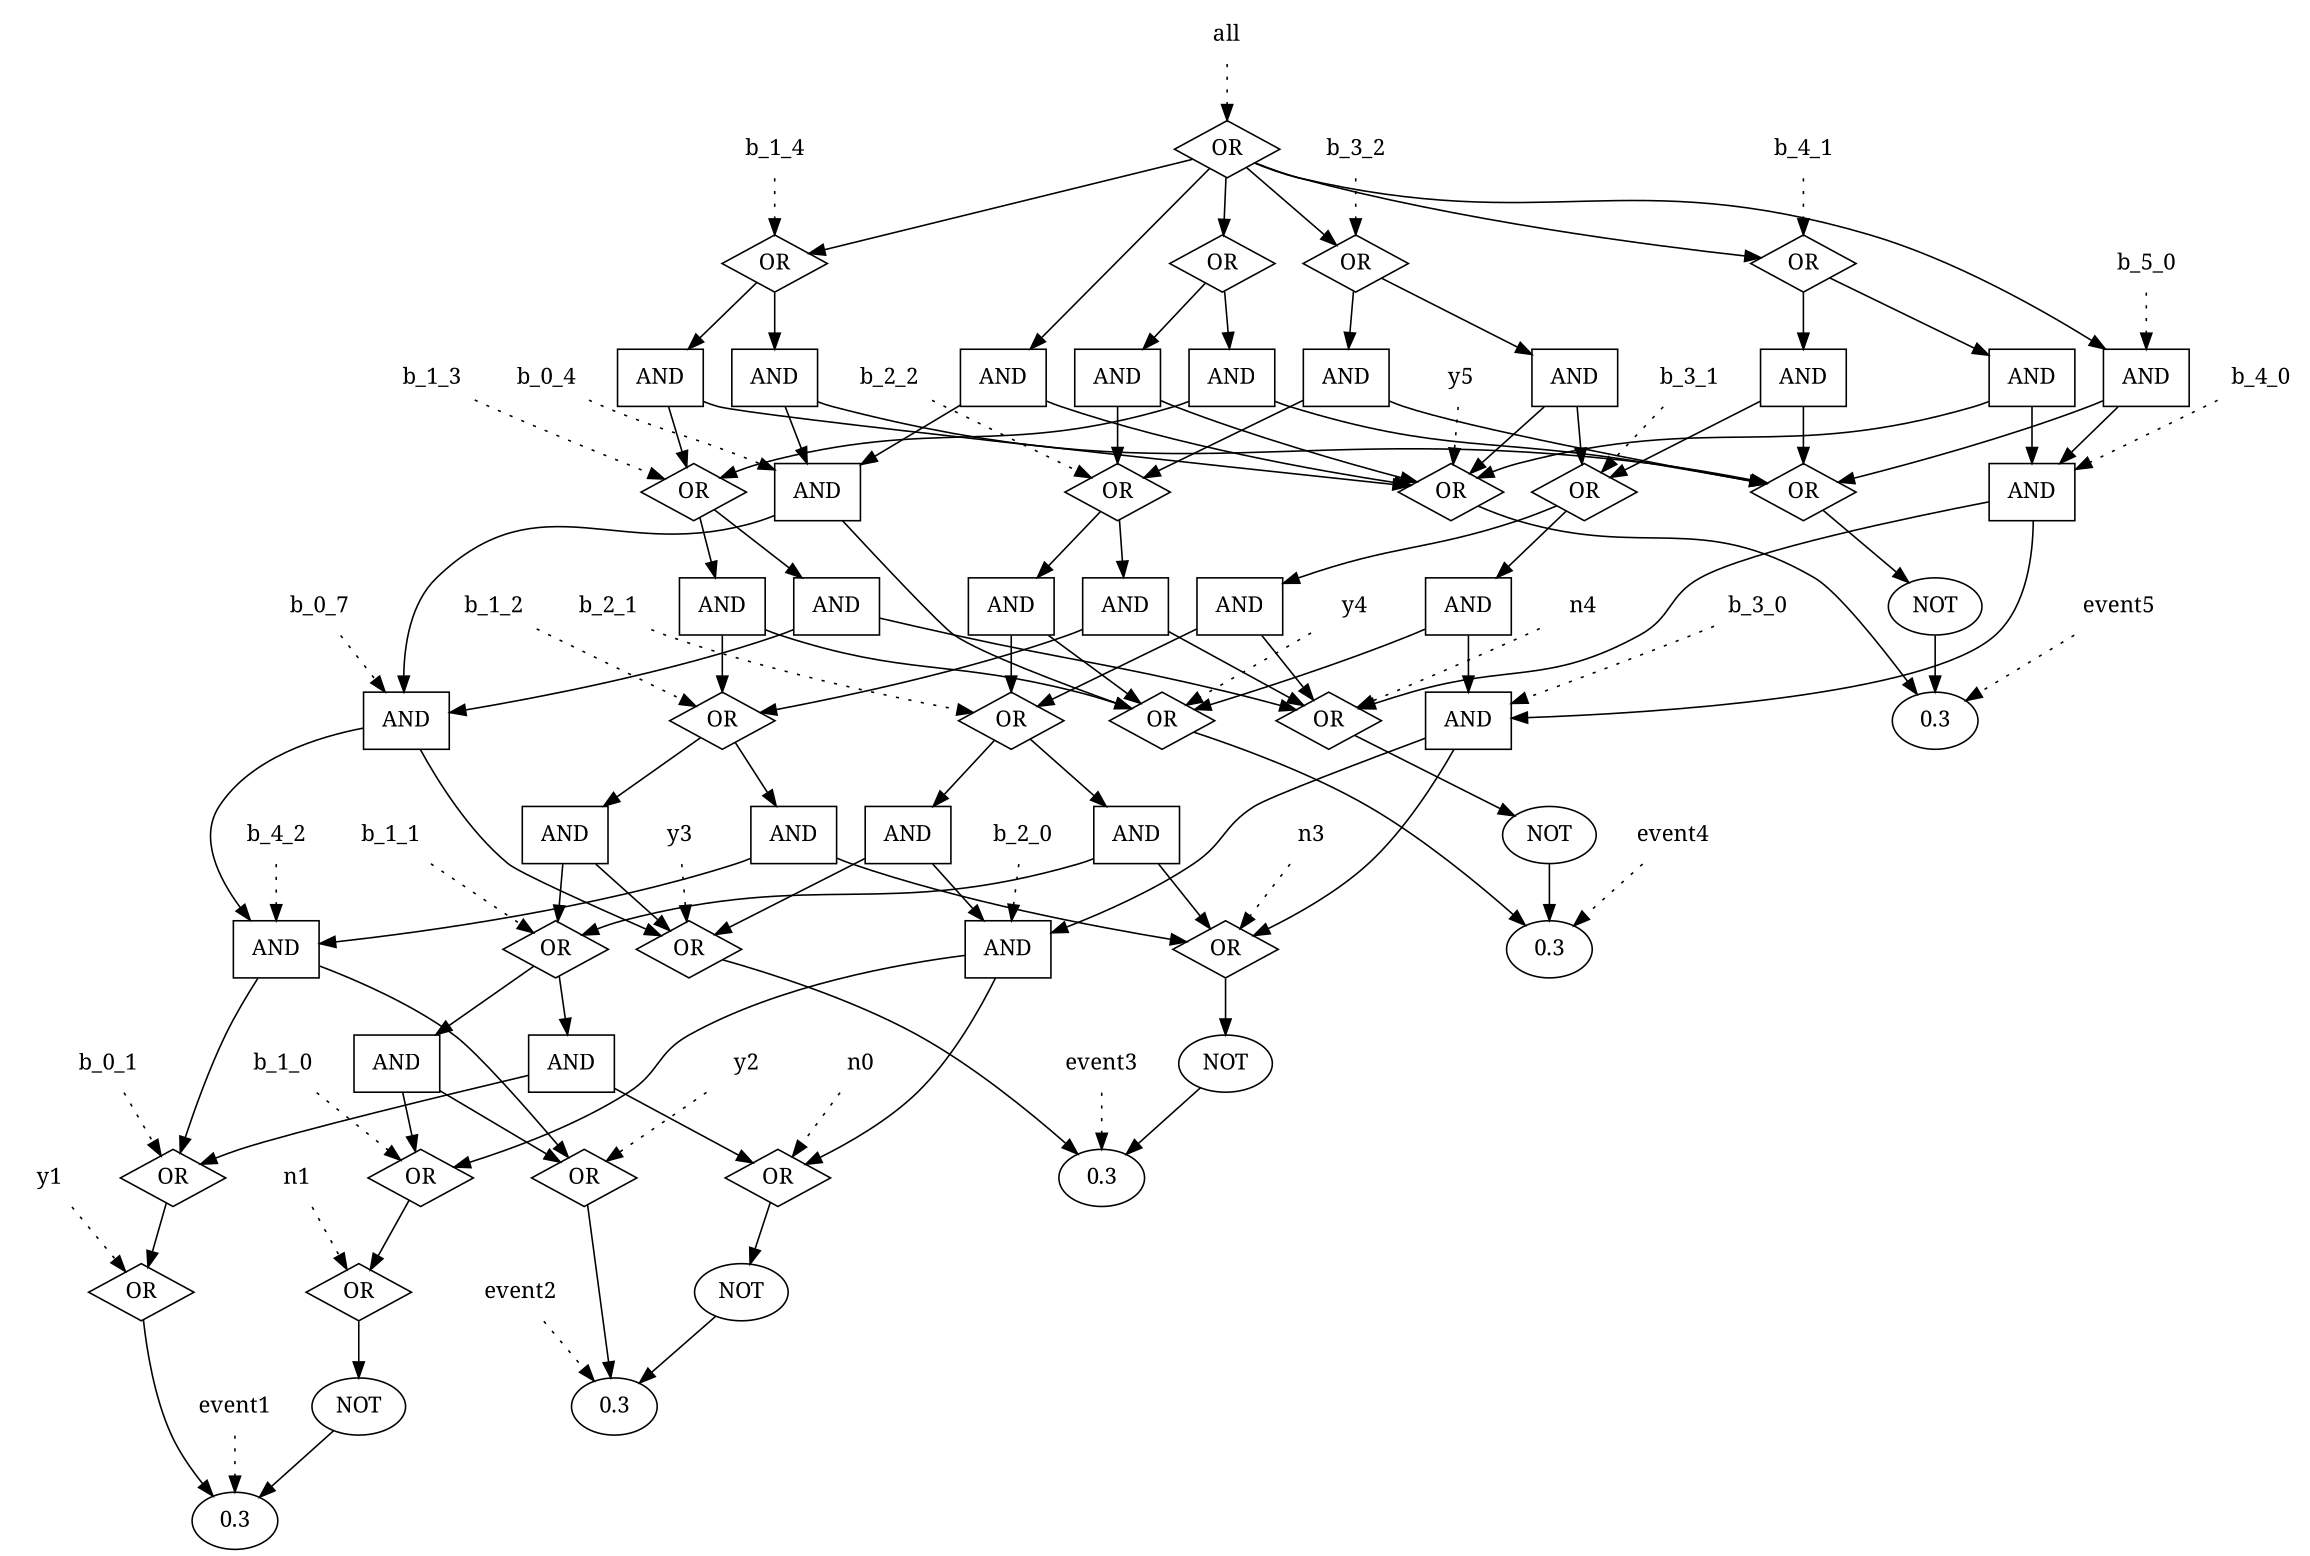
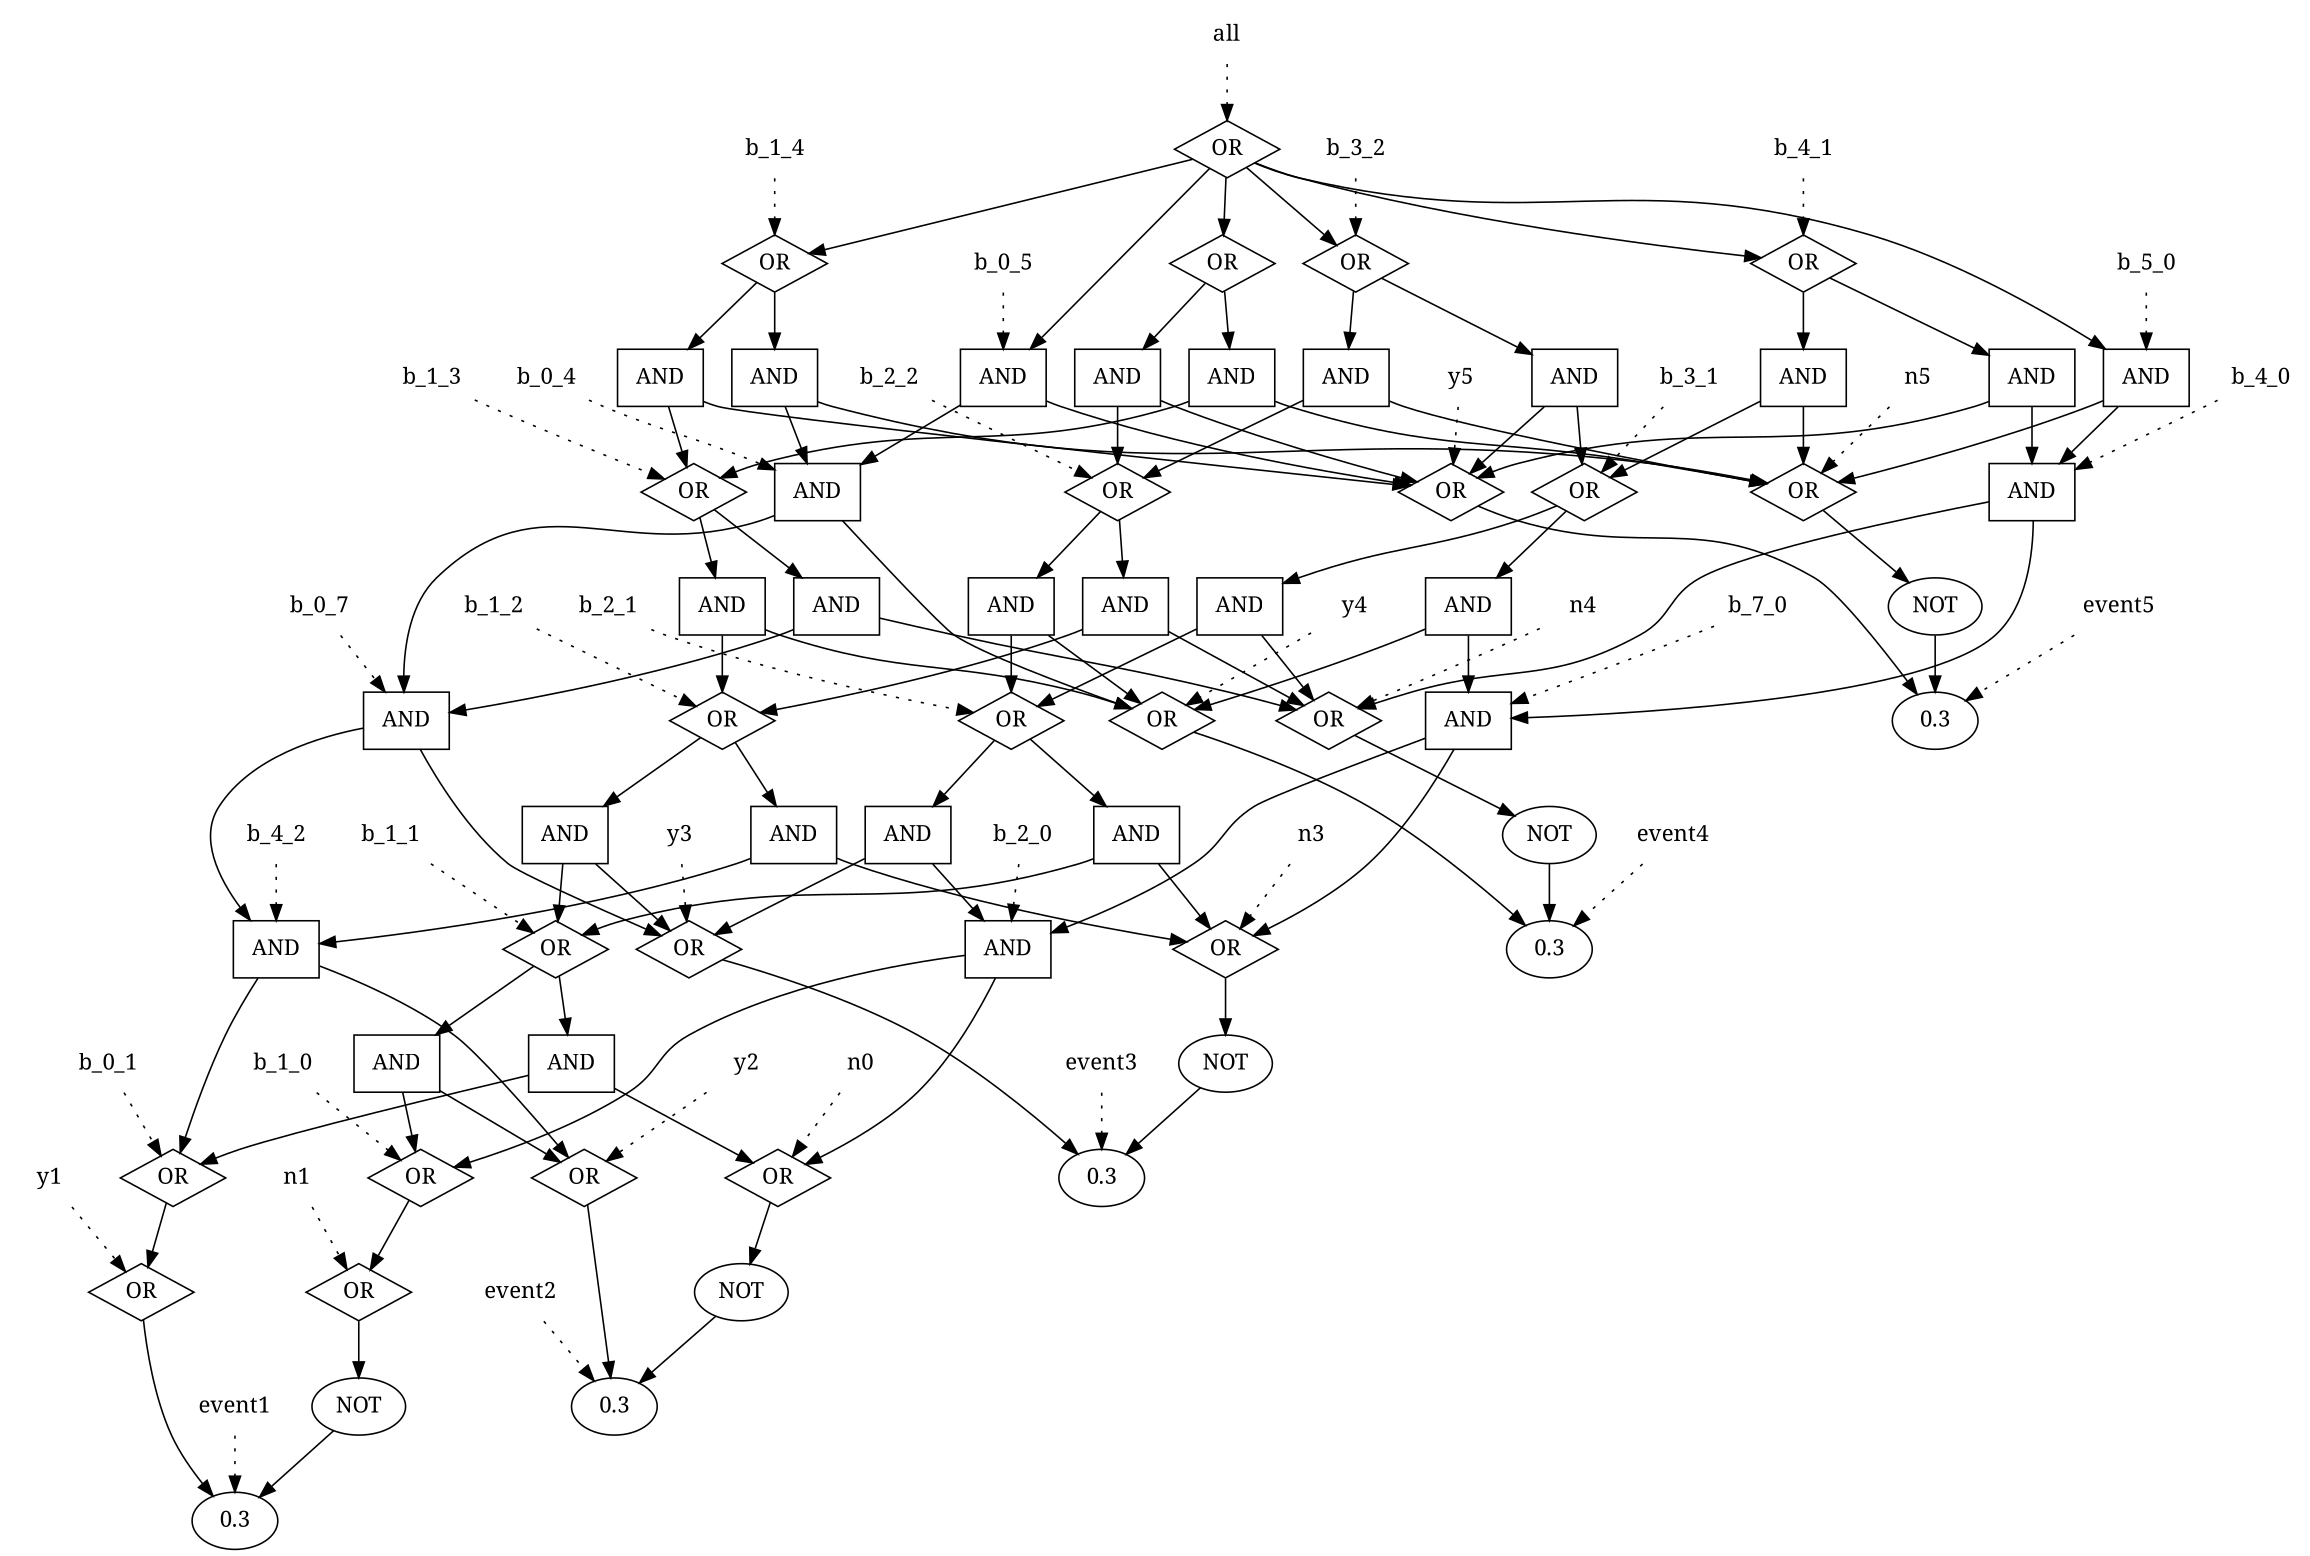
node "b_0_5": added
node "n5": added
node "b_3_0": label "b_3_0" -> "b_7_0"
